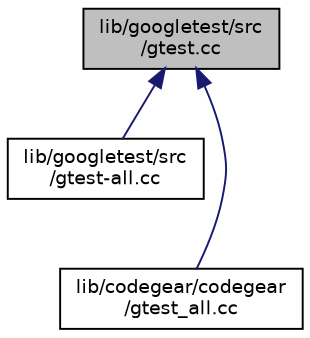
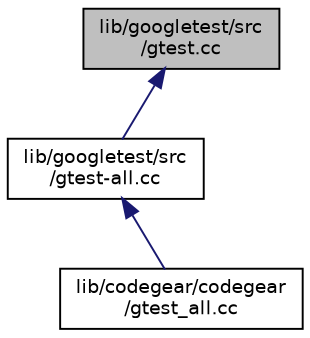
edge "lib/codegear/codegear /gtest_all.cc" -> "lib/googletest/src /gtest.cc": now "lib/codegear/codegear /gtest_all.cc" -> "lib/googletest/src /gtest-all.cc"
